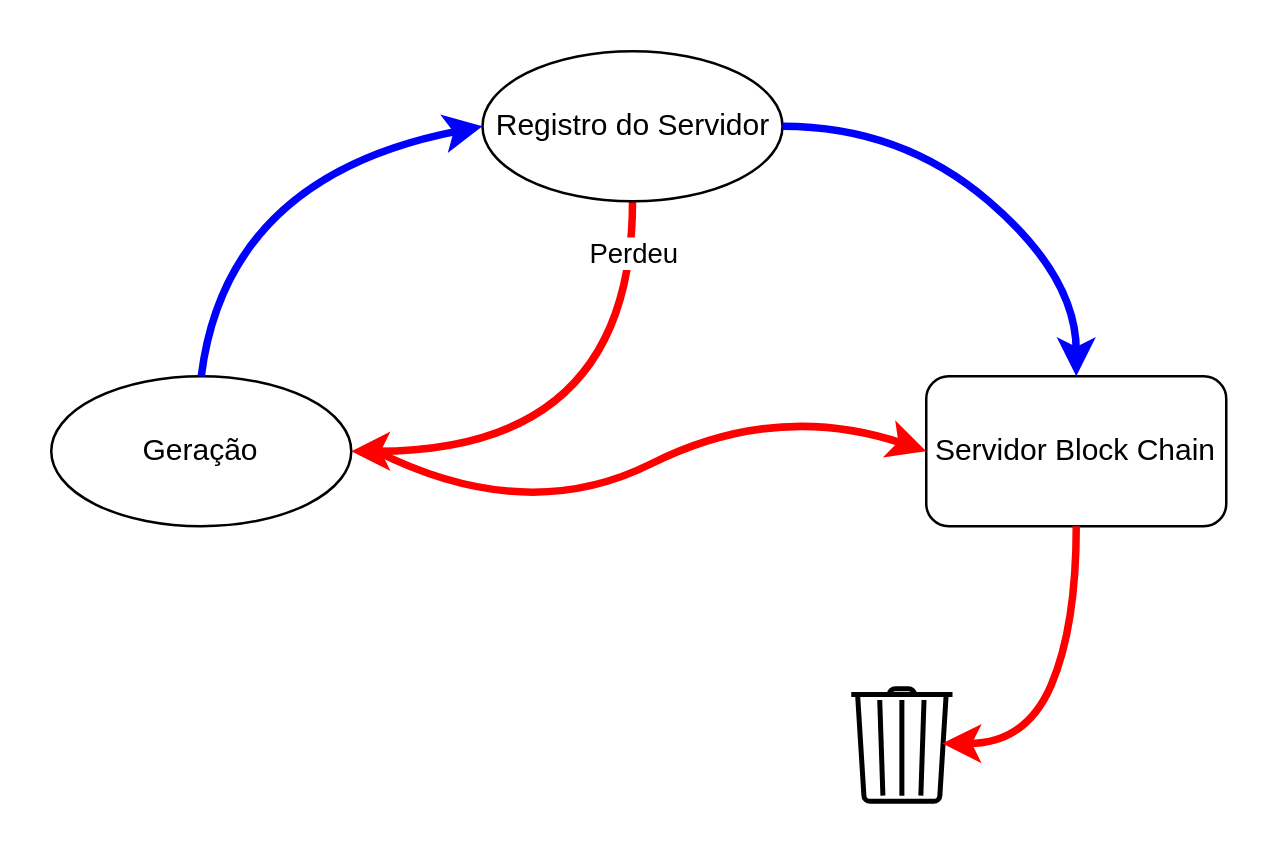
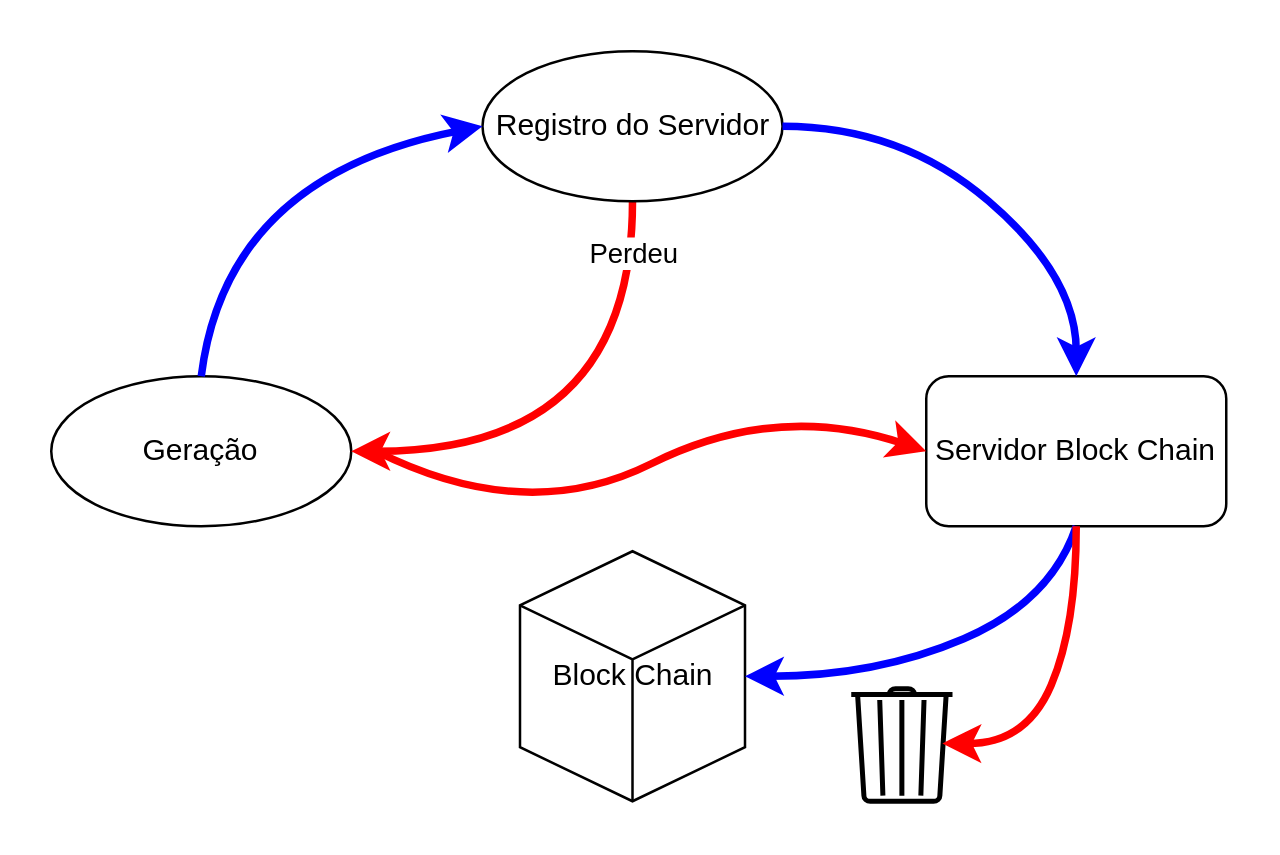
edge "Servidor Block Chain" -> "Block Chain": added
node "Block Chain": added
